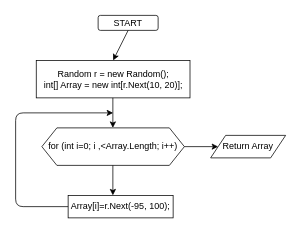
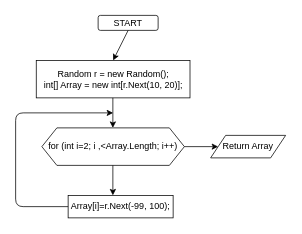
node "for (int i=0; i ,<Array.Length; i++)": label "for (int i=0; i ,<Array.Length; i++)" -> "for (int i=2; i ,<Array.Length; i++)"
node "Array[i]=r.Next(-95, 100);": label "Array[i]=r.Next(-95, 100);" -> "Array[i]=r.Next(-99, 100);"
